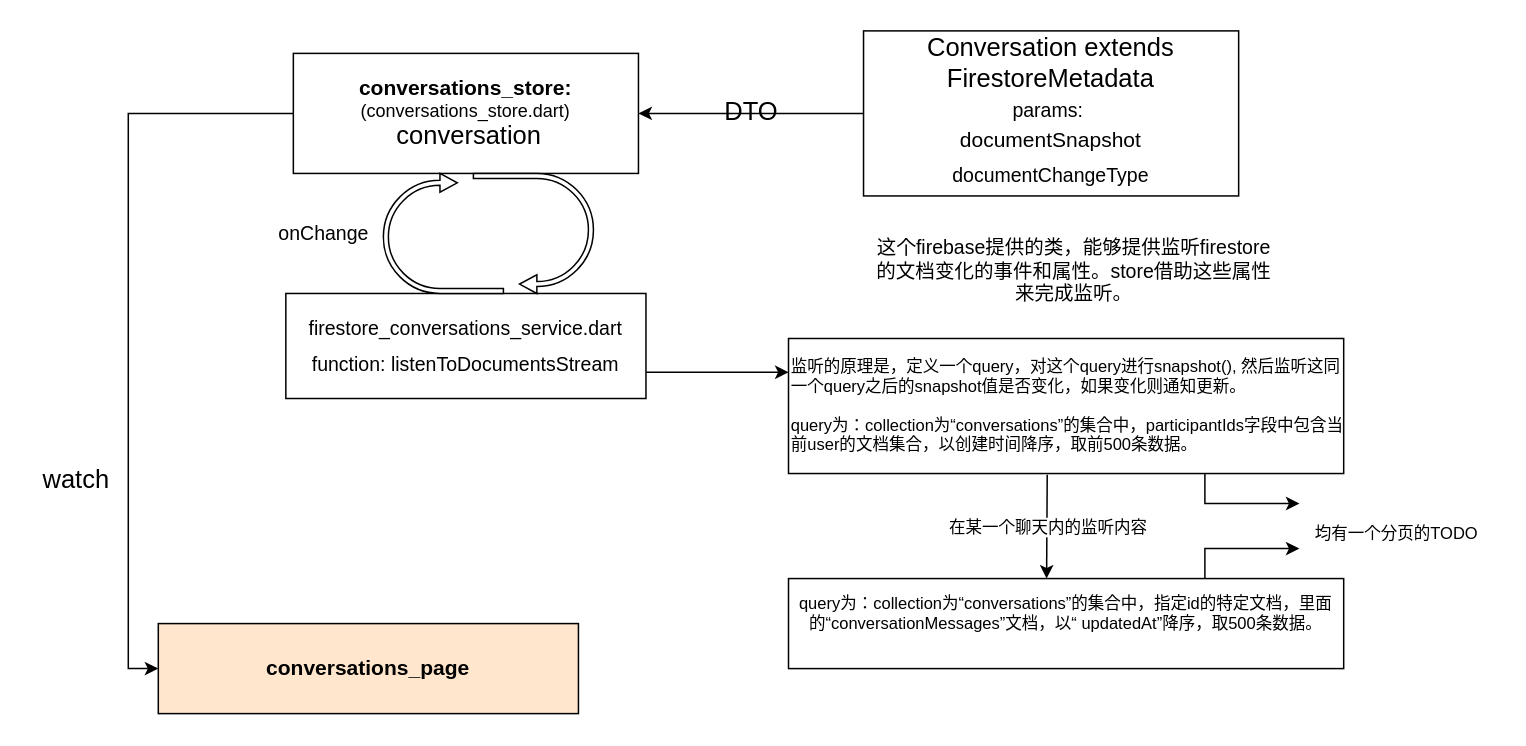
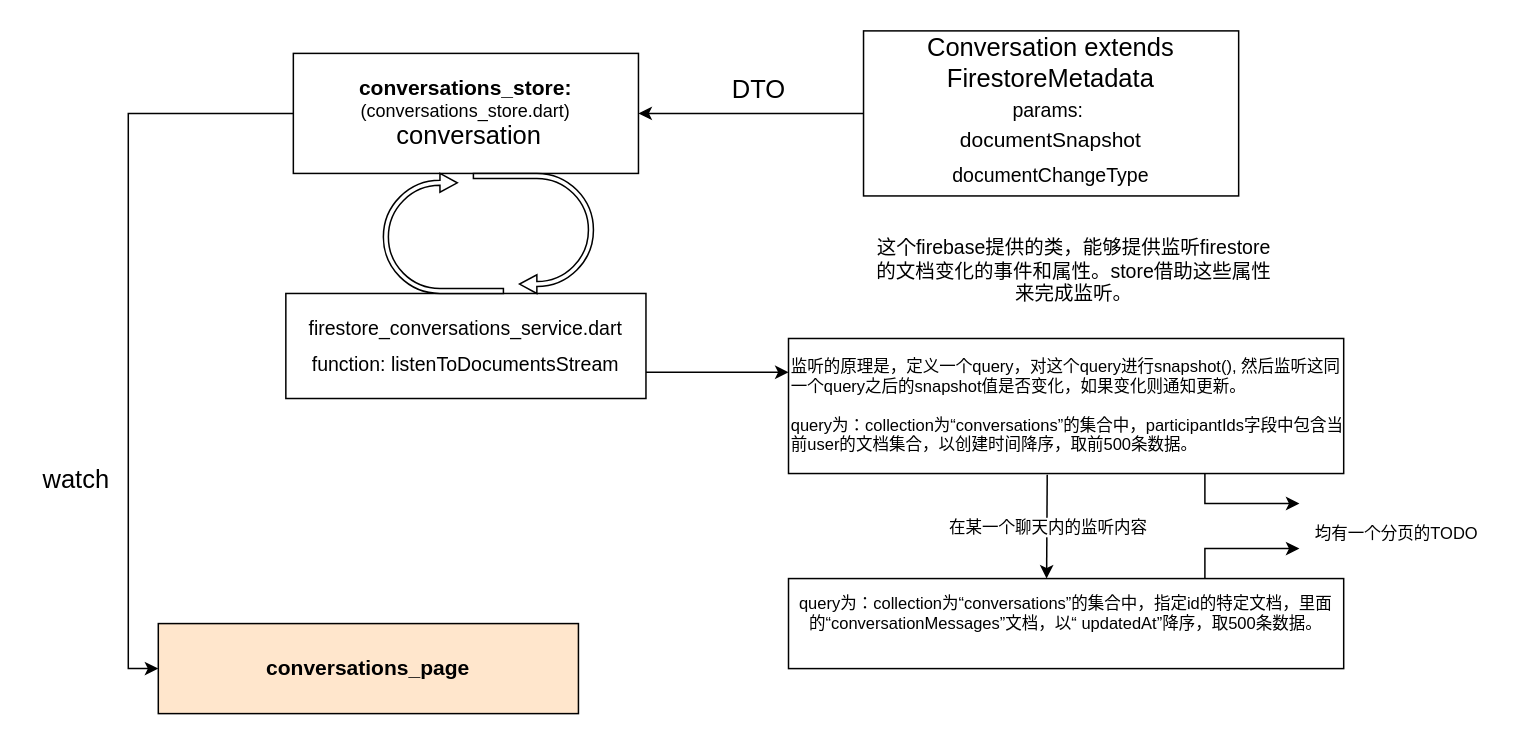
node "DTO": moved (751, 113) -> (758, 91)
node "onChange": removed
